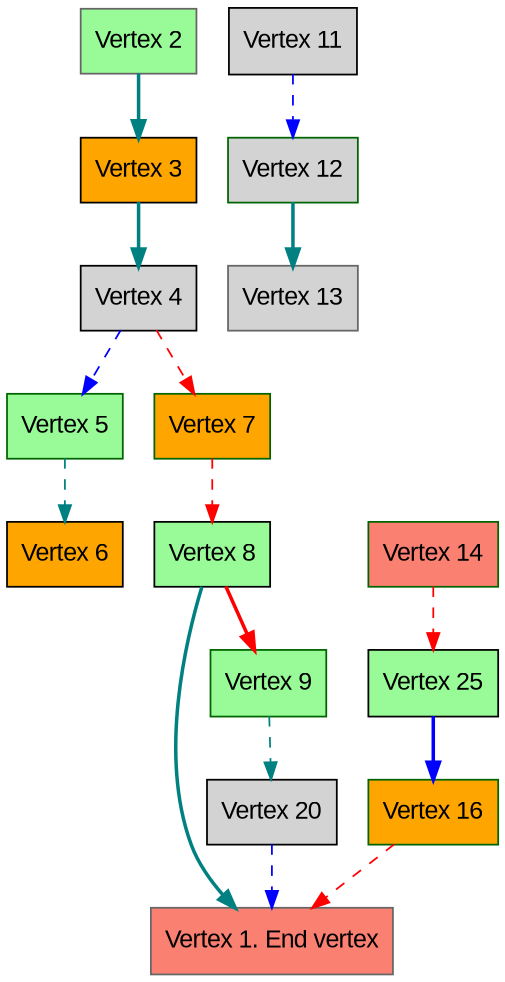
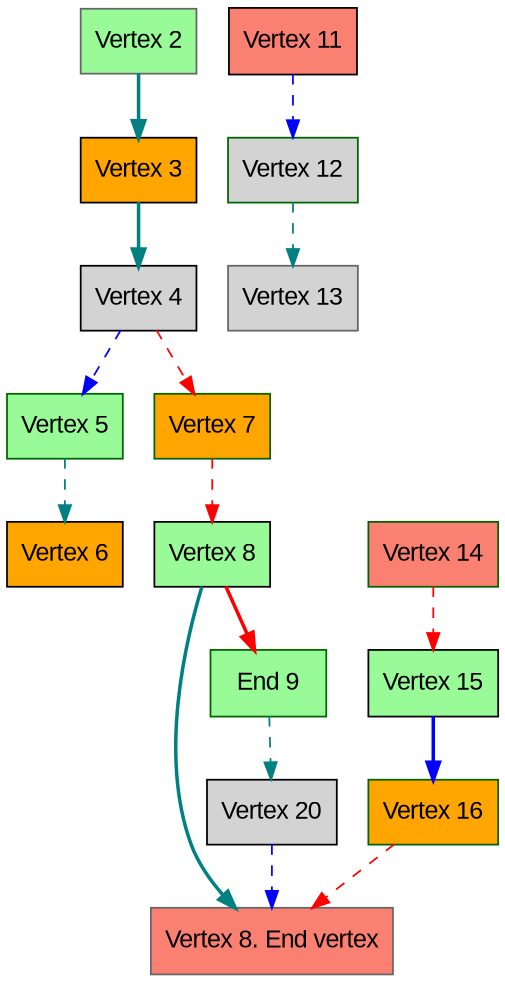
node "Vertex 11": fillcolor lightgrey -> salmon
edge "Vertex 12" -> "Vertex 13": style bold -> dashed
node "Vertex 9": label "Vertex 9" -> "End 9"
node "Vertex 25": label "Vertex 25" -> "Vertex 15"
node "Vertex 1. End vertex": label "Vertex 1. End vertex" -> "Vertex 8. End vertex"
